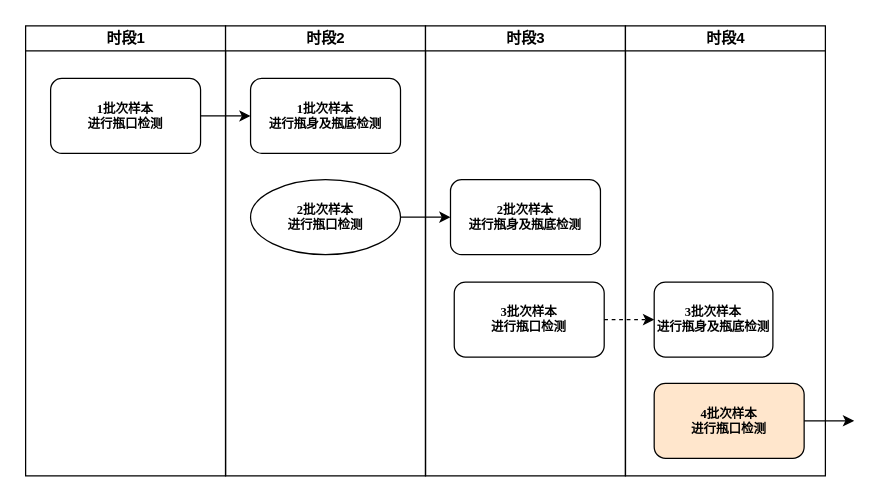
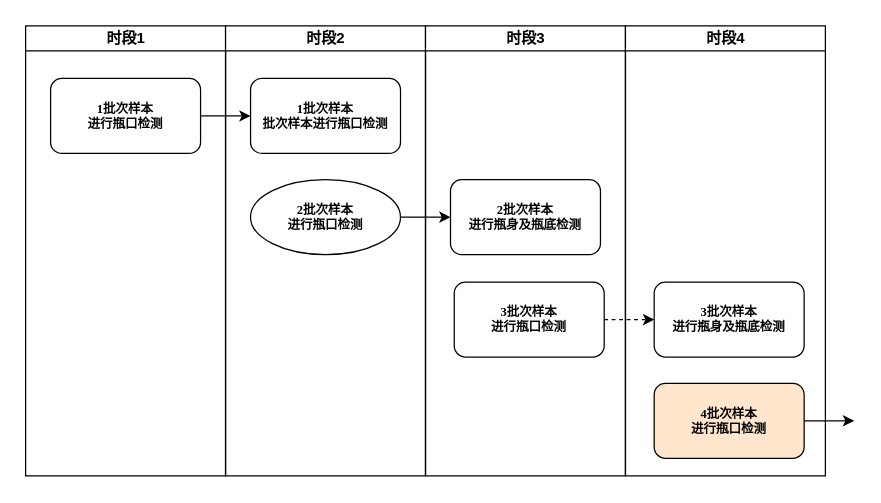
node "1批次样本进行瓶身及瓶底检测": label "1批次样本进行瓶身及瓶底检测" -> "1批次样本批次样本进行瓶口检测"
node "3批次样本进行瓶身及瓶底检测": size 119x75 -> 150x75
